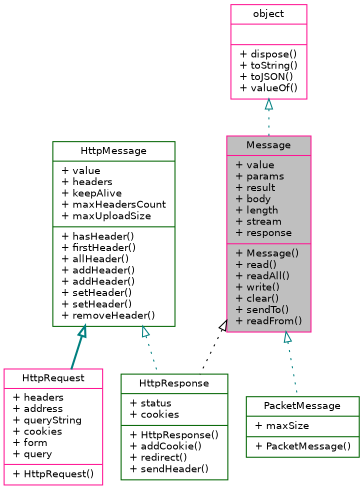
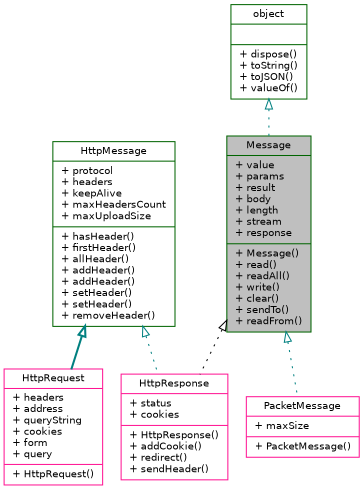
node "object": color deeppink -> darkgreen
node "HttpMessage": text "+ value" -> "+ protocol"
node "Message": color deeppink -> darkgreen
node "HttpResponse": color darkgreen -> deeppink
node "PacketMessage": color darkgreen -> deeppink
